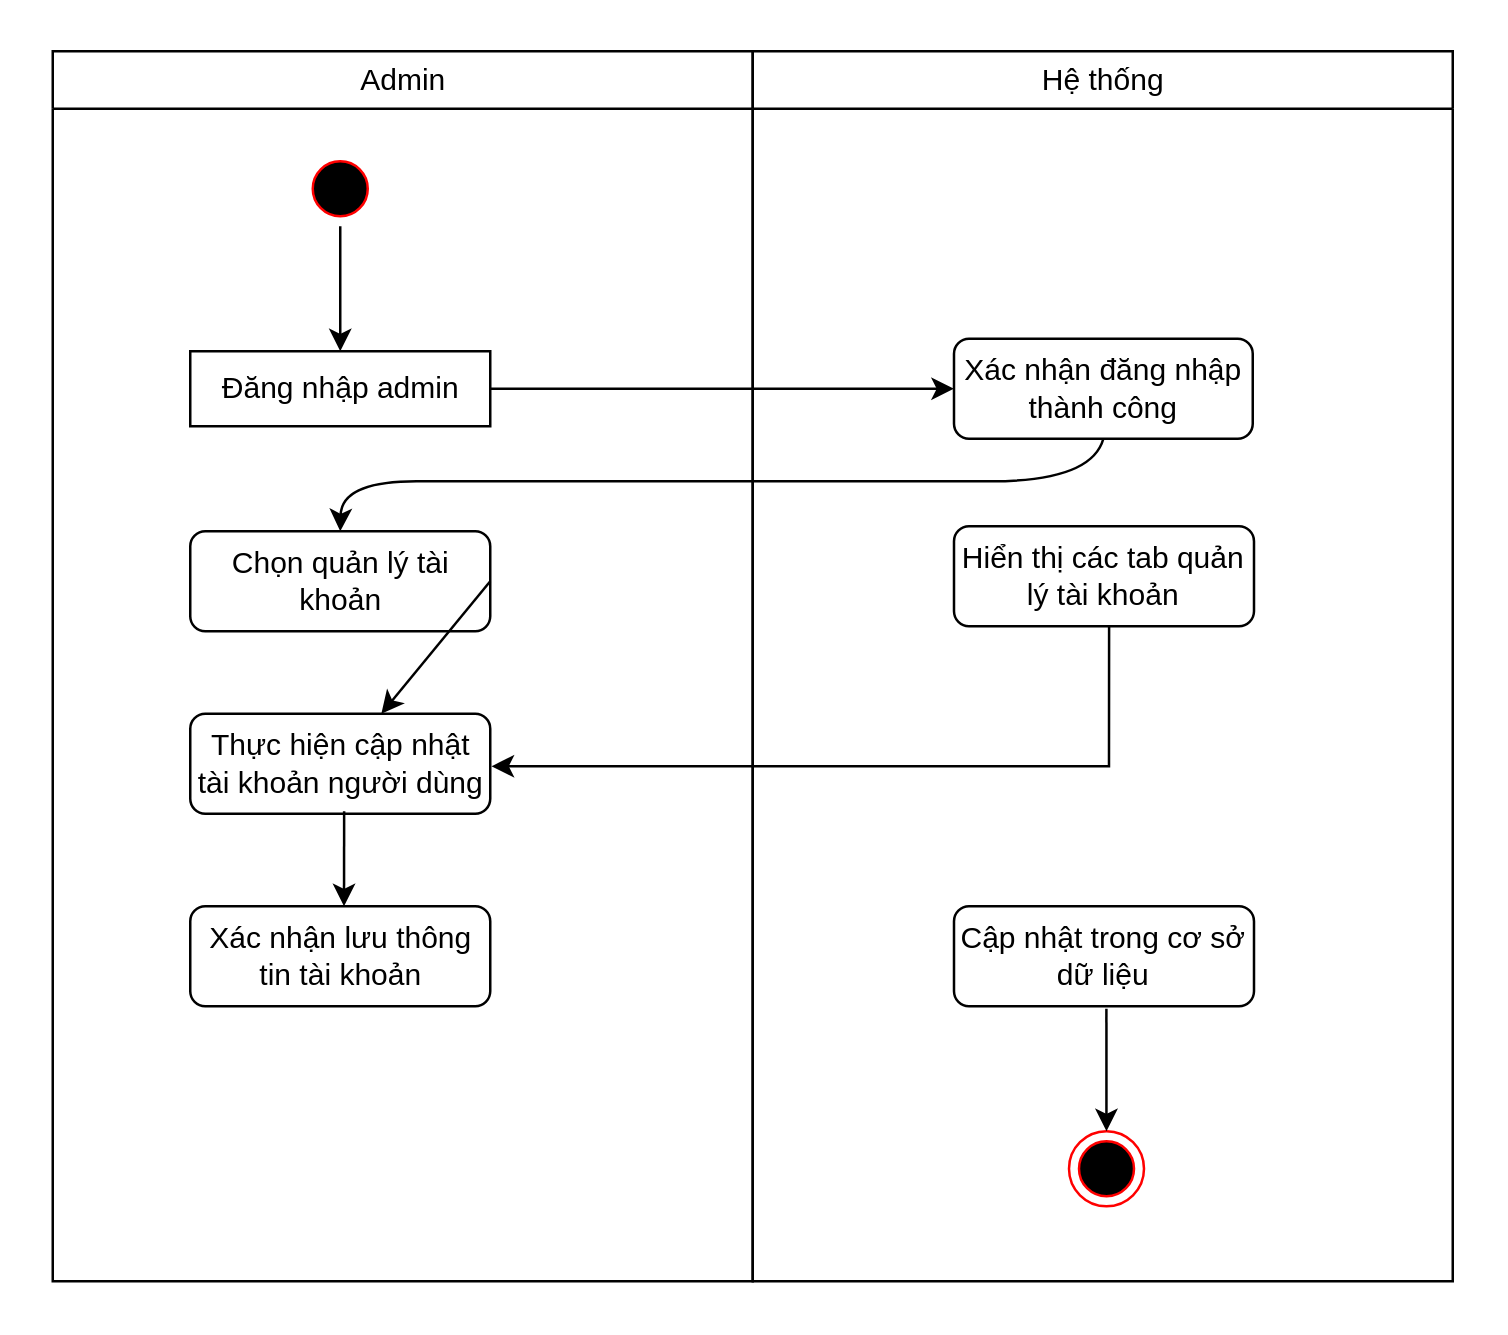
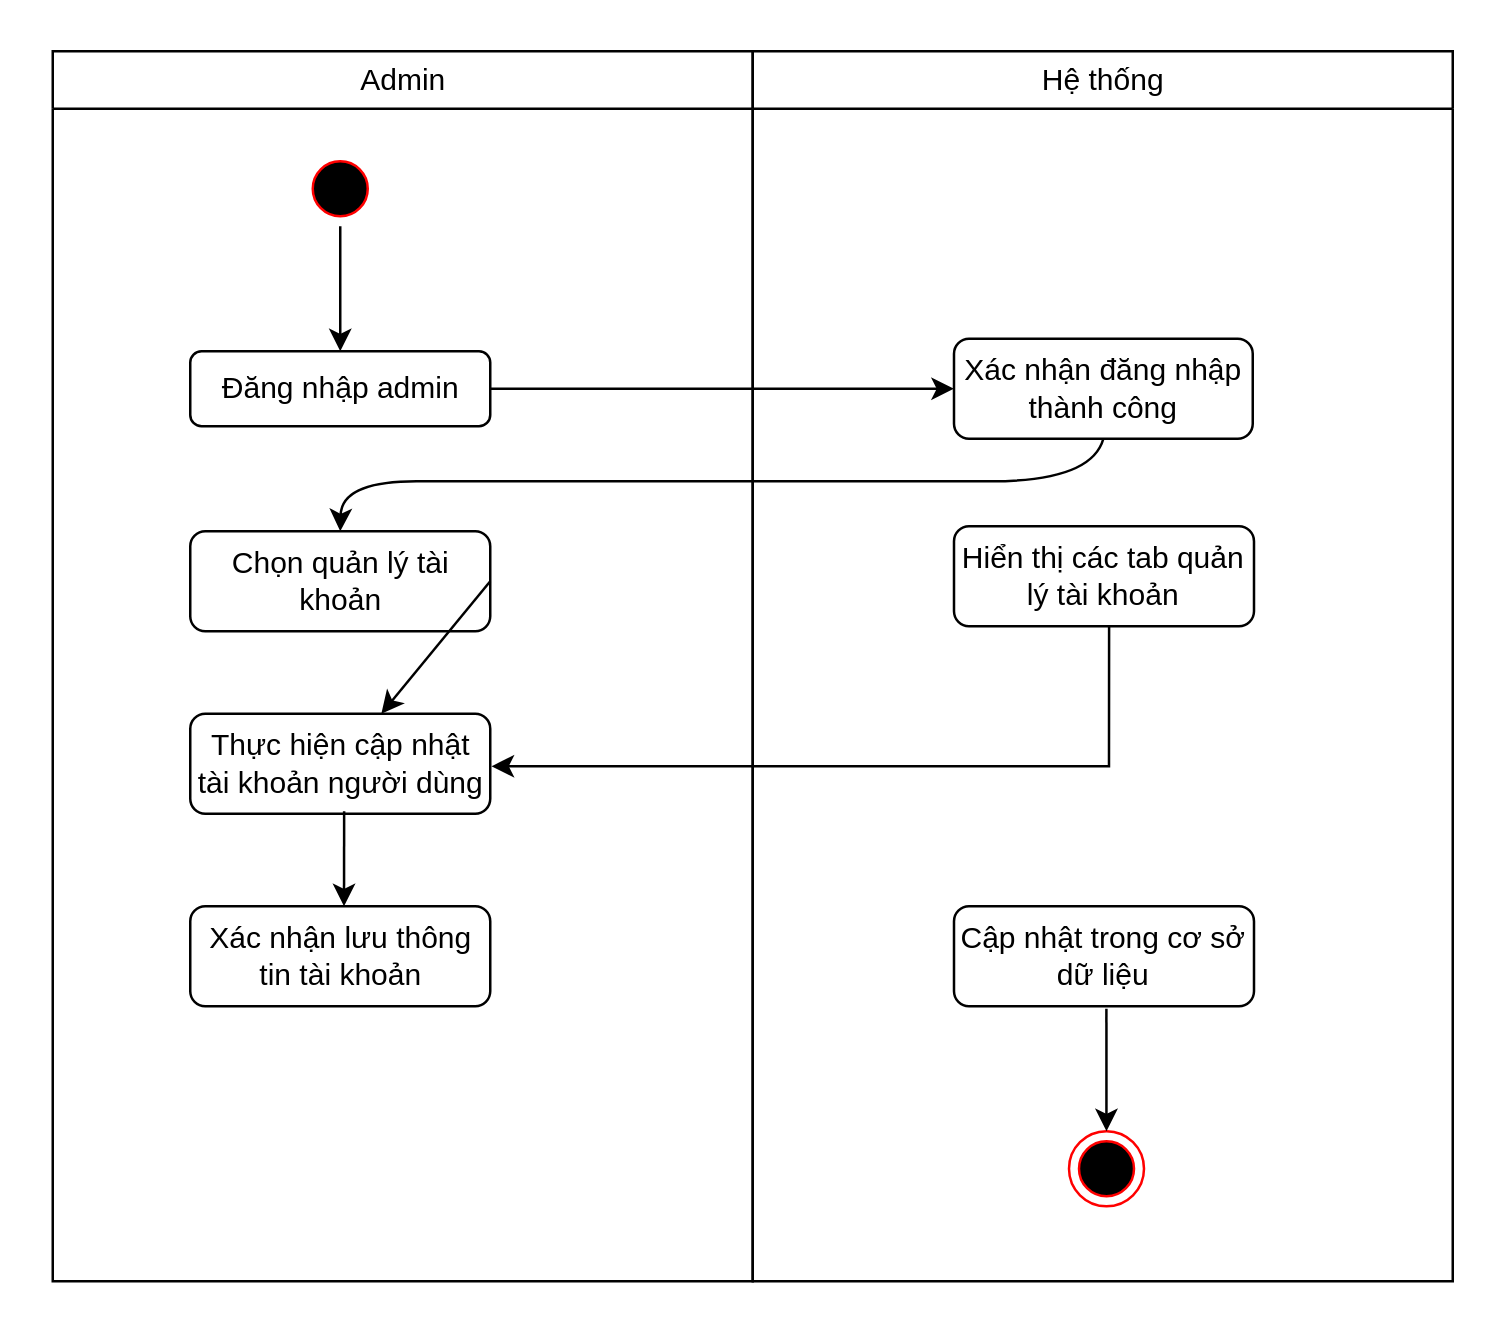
node "Đăng nhập admin": shape rectangle -> rounded rectangle
